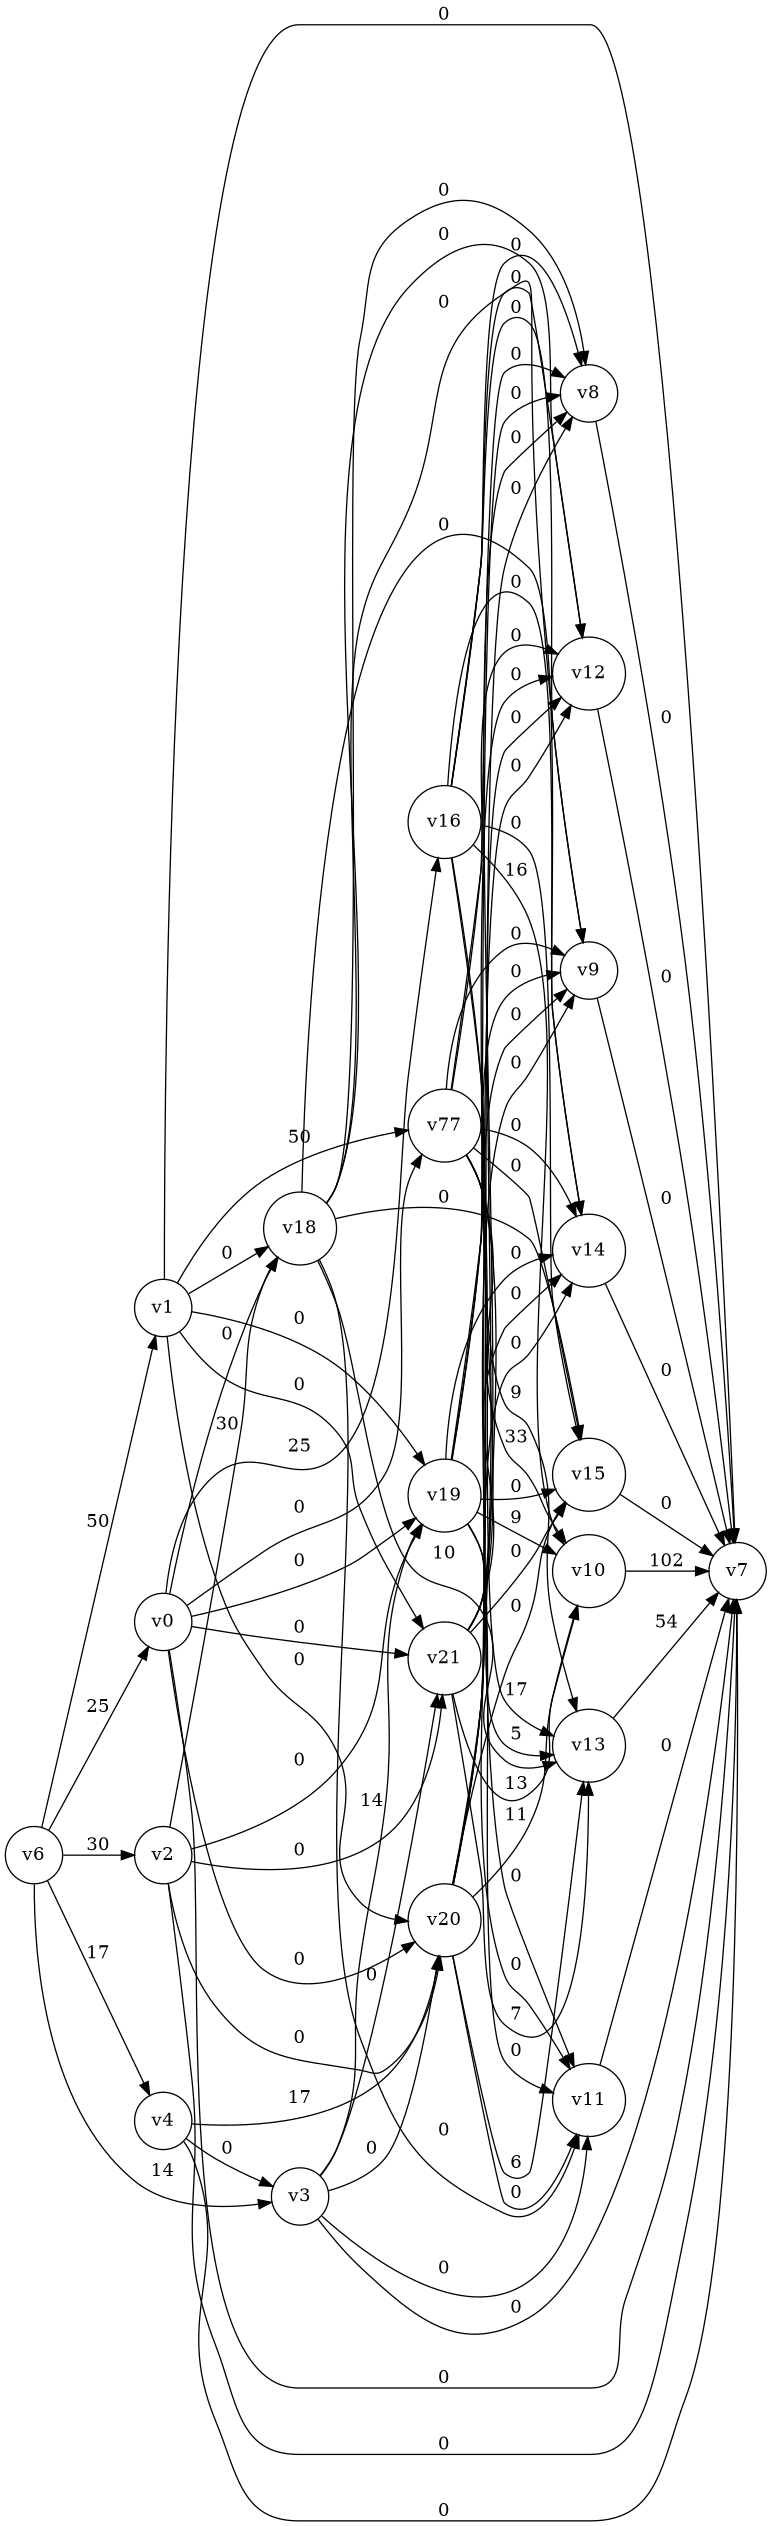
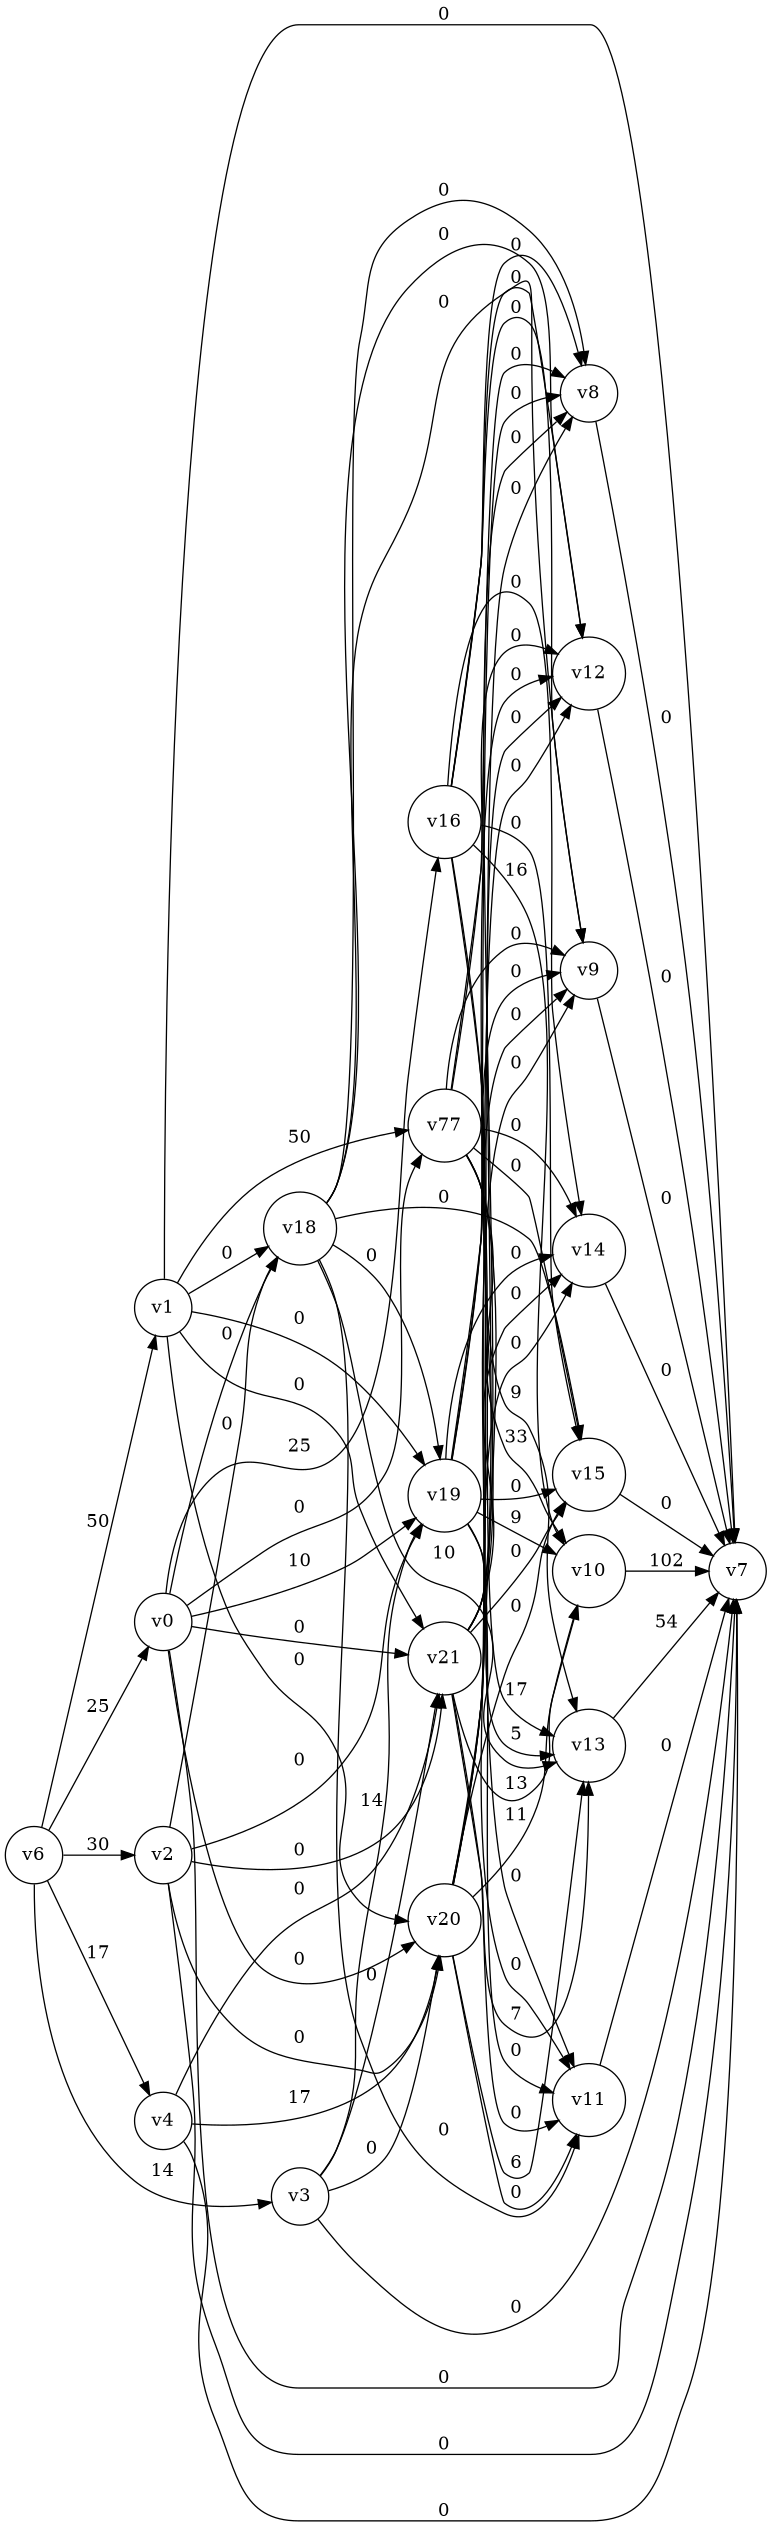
edge "v18" -> "v14": now "v18" -> "v19"
edge "v2" -> "v18": label "30" -> "0"
edge "v0" -> "v19": label "0" -> "10"
edge "v4" -> "v3": now "v4" -> "v21"
edge "v3" -> "v11": now "v21" -> "v11"
